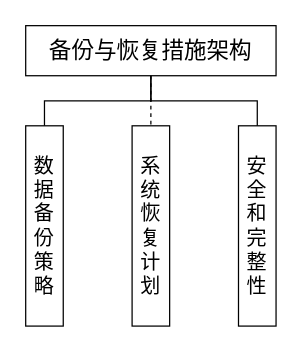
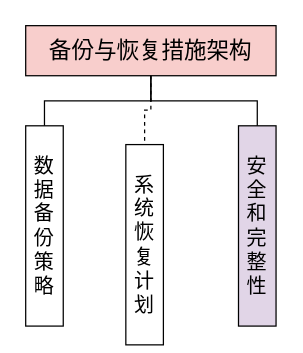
node "备份与恢复措施架构": fillcolor #ffffff -> #f8cecc
node "系统恢复计划": moved (151, 226) -> (144, 244)
node "安全和完整性": fillcolor #ffffff -> #e1d5e7
